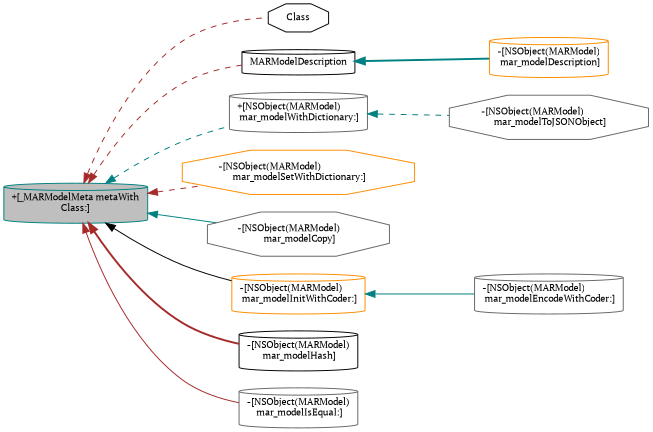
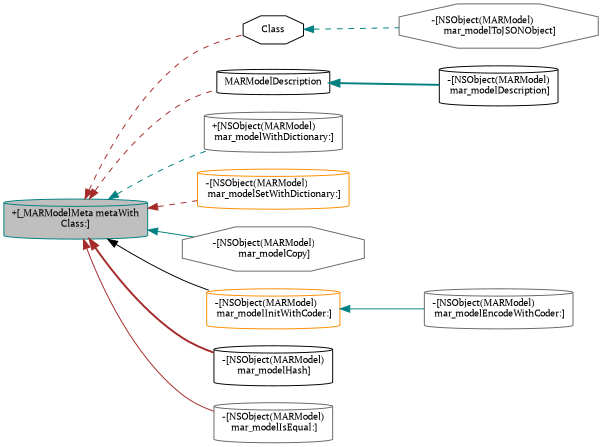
node "-[NSObject(MARModel) mar_modelDescription]": color darkorange -> black
edge "-[NSObject(MARModel) mar_modelToJSONObject]" -> "+[NSObject(MARModel) mar_modelWithDictionary:]": now "-[NSObject(MARModel) mar_modelToJSONObject]" -> "Class"
node "-[NSObject(MARModel) mar_modelSetWithDictionary:]": shape octagon -> cylinder
